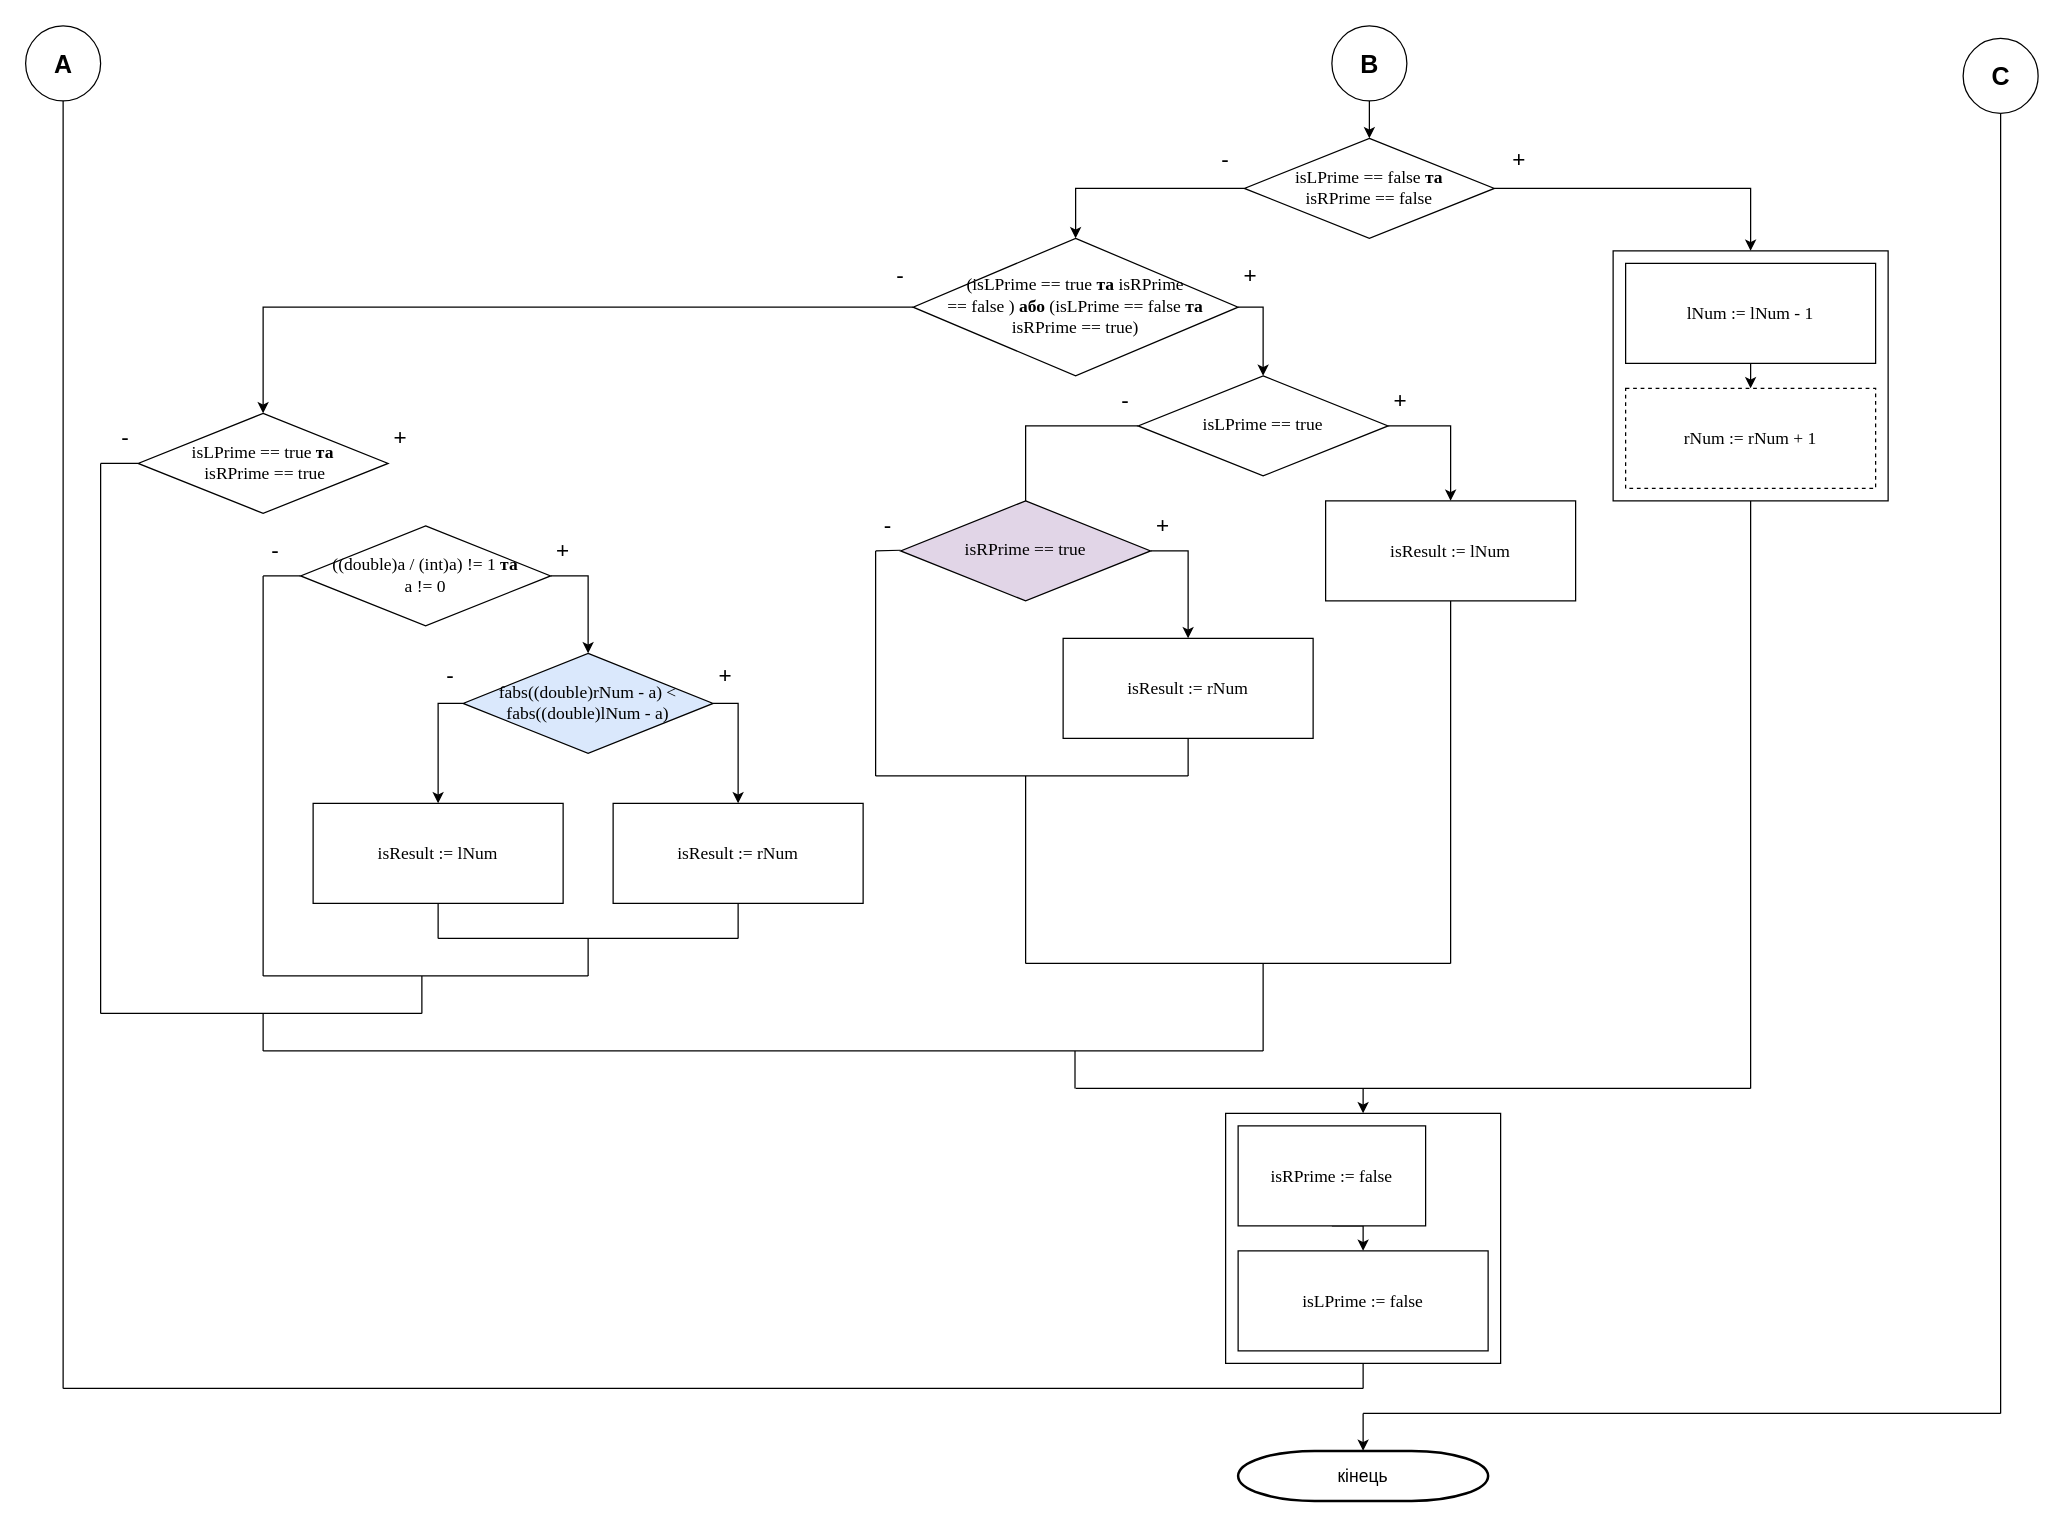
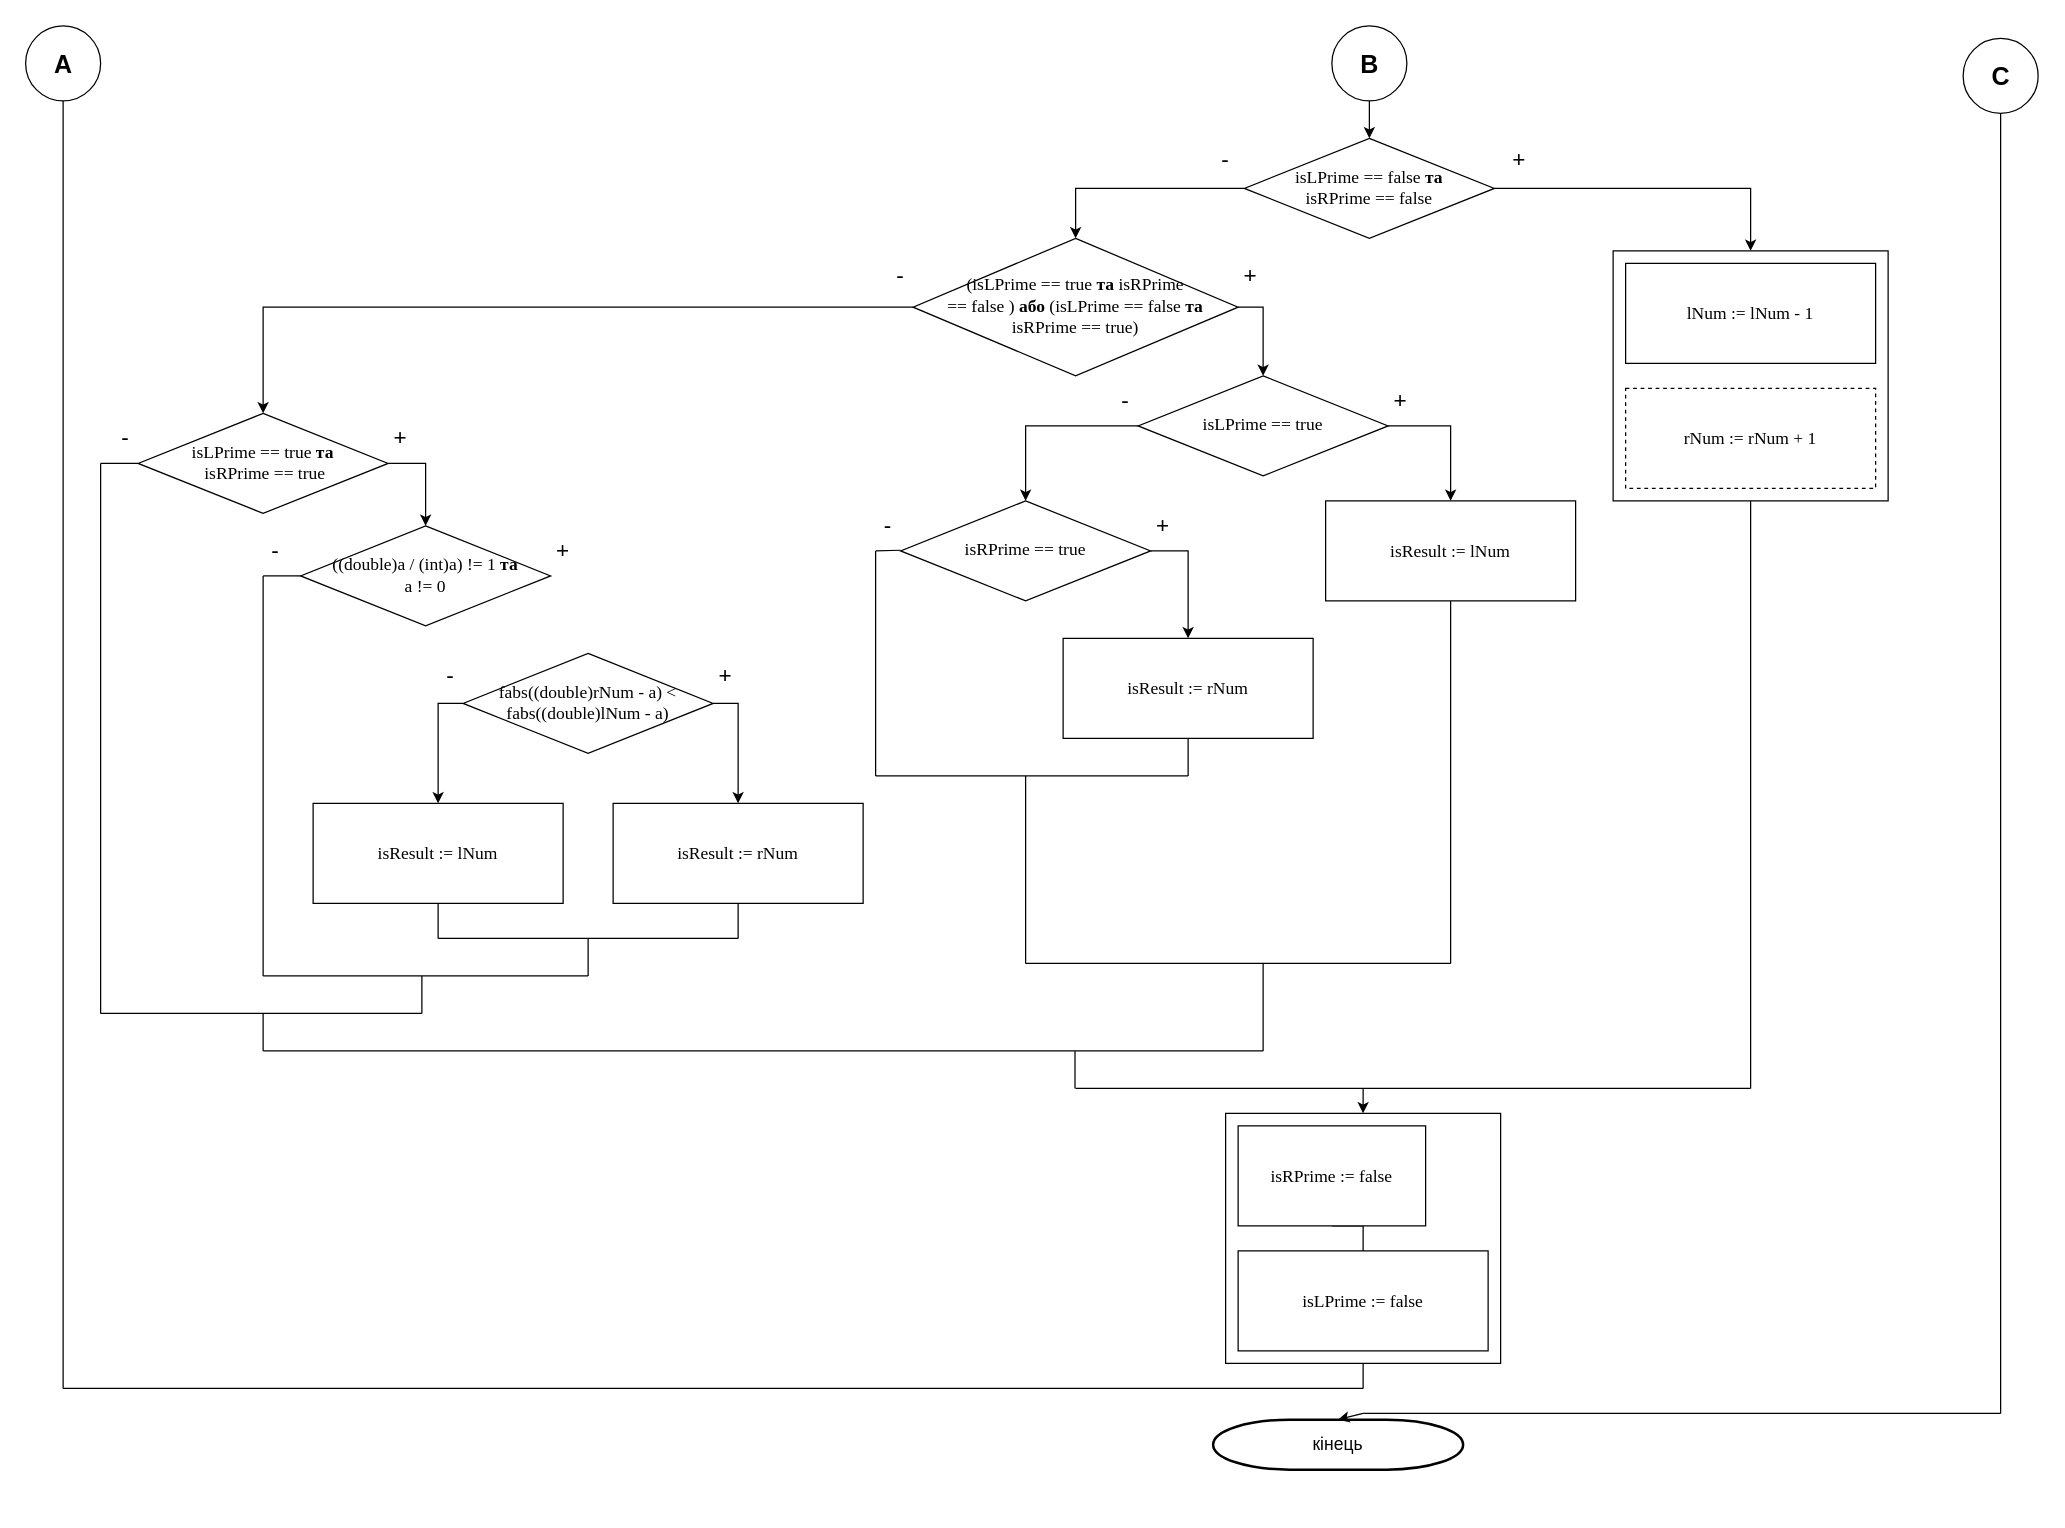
edge "lNum := lNum - 1" -> "rNum := rNum + 1": removed
edge "isLPrime == true та isRPrime == true" -> "((double)a / (int)a) != 1 та a != 0": added
edge "isLPrime == true" -- "isRPrime == true": arrowhead none -> classic
node "isRPrime == true": fillcolor #e1d5e7 -> #ffffff
edge "((double)a / (int)a) != 1 та a != 0" -> "fabs((double)rNum - a) < fabs((double)lNum - a)": removed
node "fabs((double)rNum - a) < fabs((double)lNum - a)": fillcolor #dae8fc -> #ffffff
edge "isRPrime := false" -> "isLPrime := false": arrowhead classic -> none
node "кінець": moved (1363, 1476) -> (1338, 1444)
